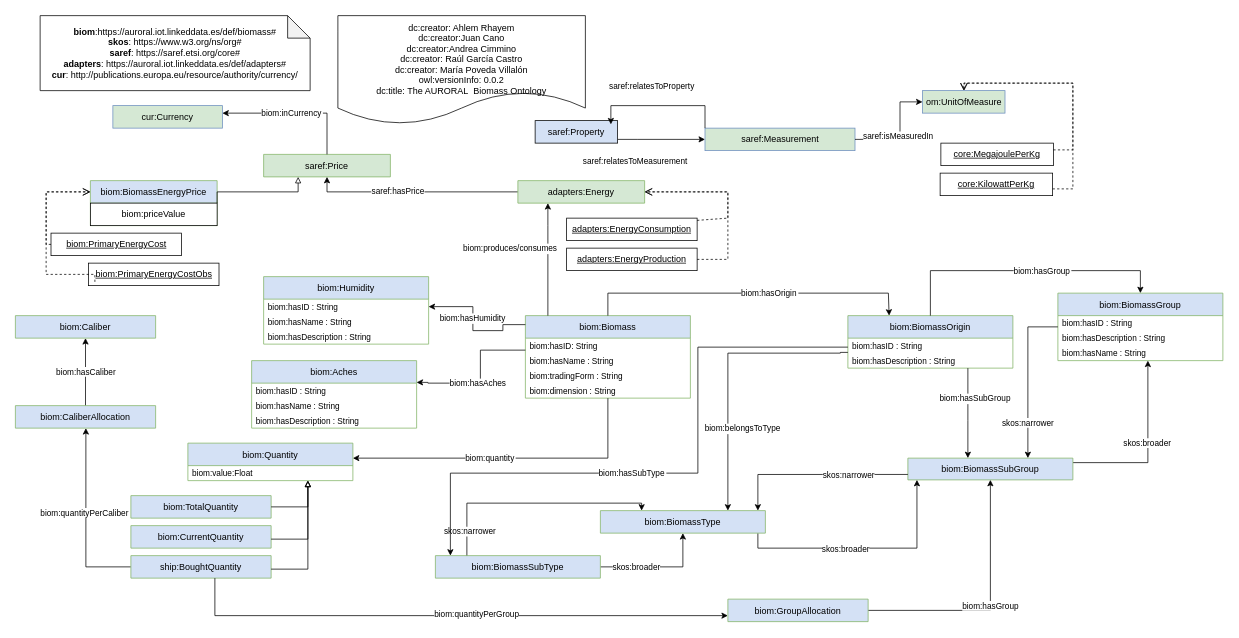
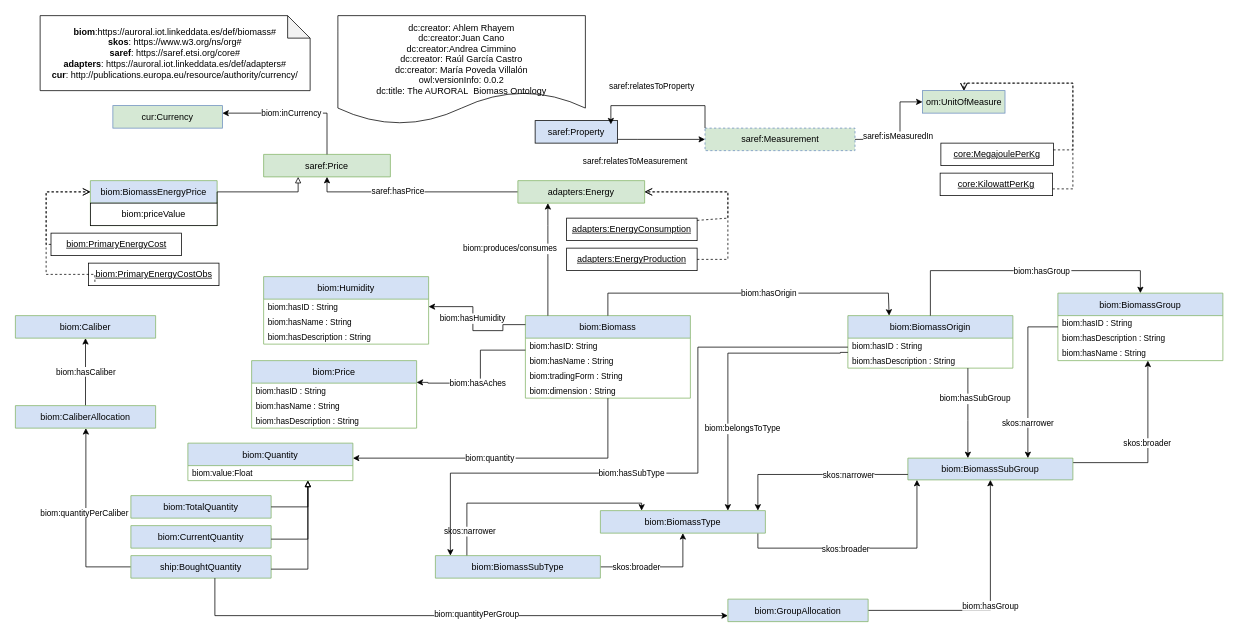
node "saref:Measurement": style solid -> dashed
node "biom:Aches": label "biom:Aches" -> "biom:Price"
